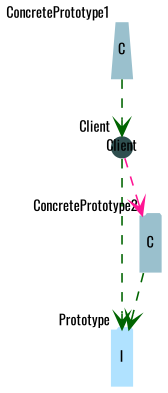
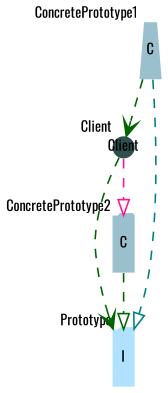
edge "Client Client" -> "C ConcretePrototype2": arrowhead vee -> onormal
edge "C ConcretePrototype1" -> "I Prototype": added
edge "C ConcretePrototype2" -> "I Prototype": arrowhead vee -> onormal
